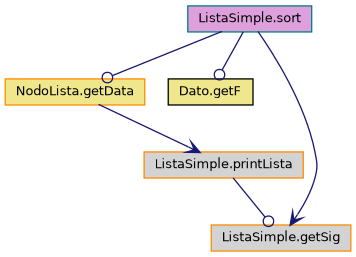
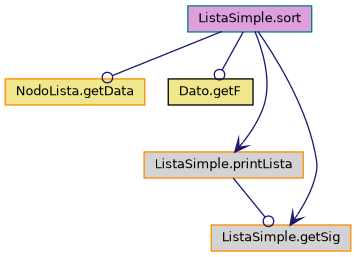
edge "NodoLista.getData" -> "ListaSimple.printLista": now "ListaSimple.sort" -> "ListaSimple.printLista"
